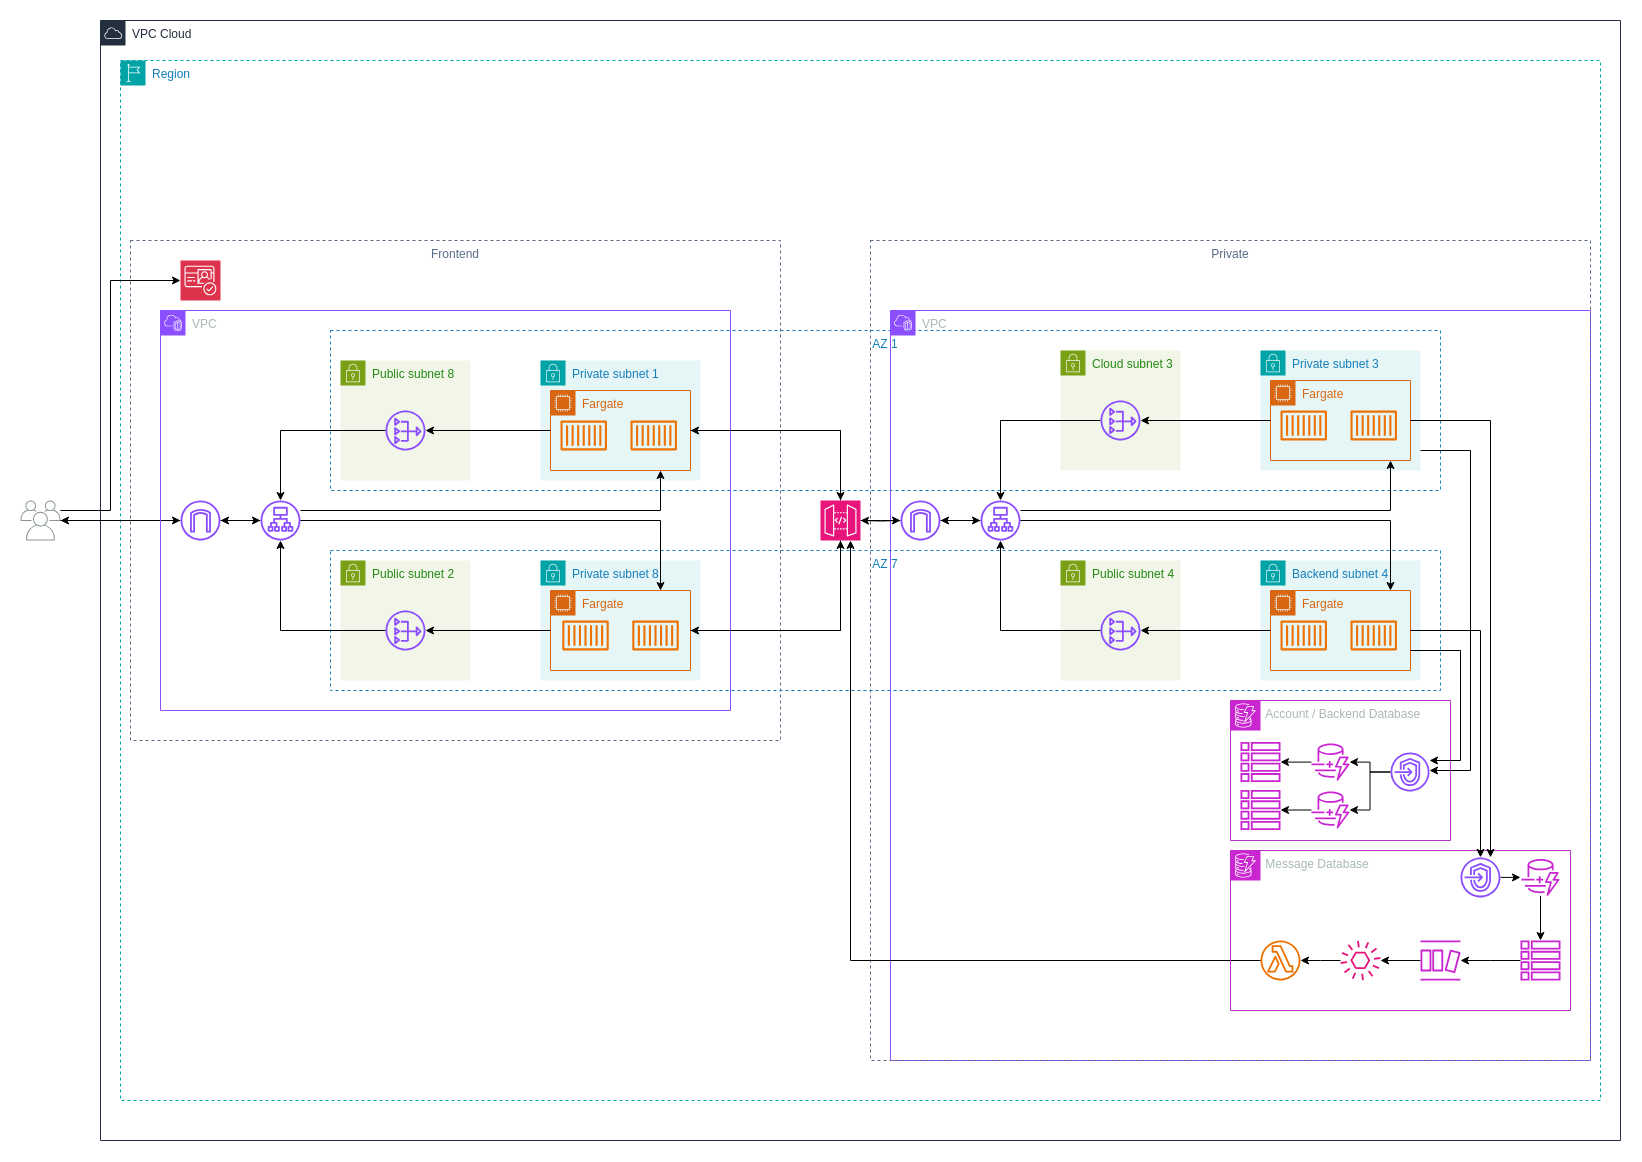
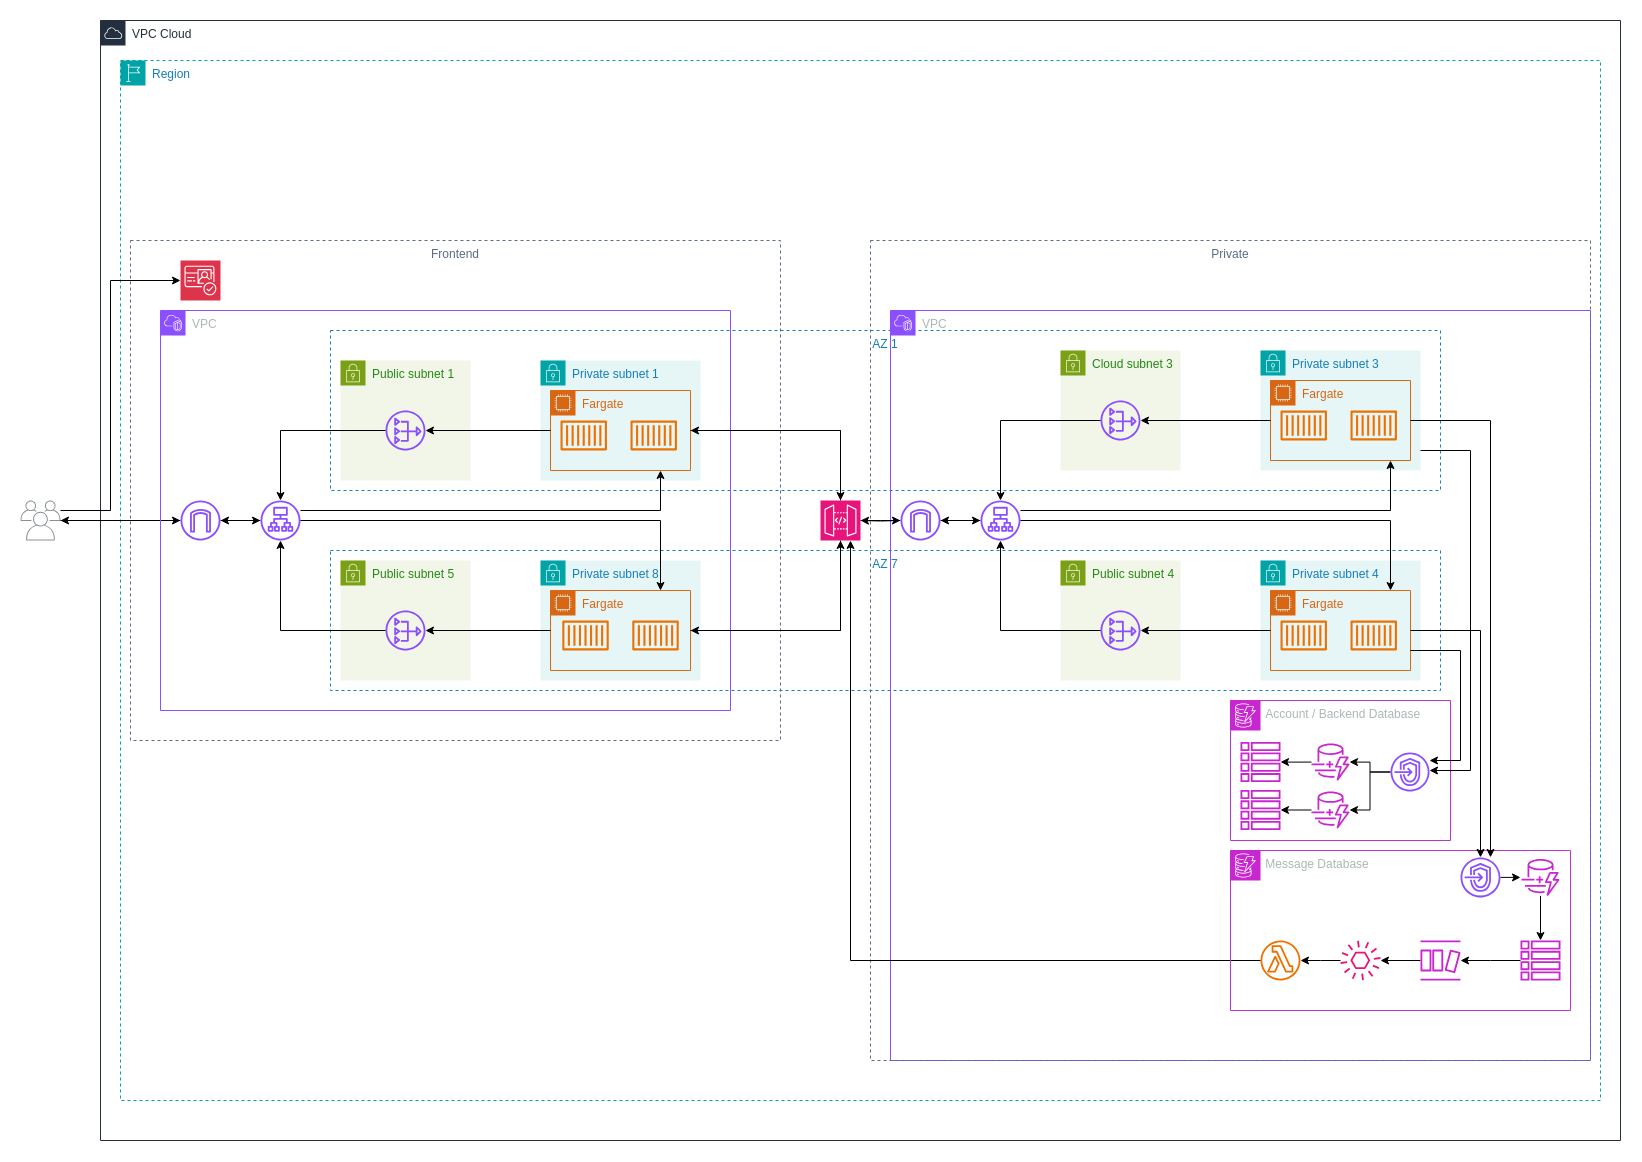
node "Public subnet 8": label "Public subnet 8" -> "Public subnet 1"
node "Public subnet 2": label "Public subnet 2" -> "Public subnet 5"
node "Backend subnet 4": label "Backend subnet 4" -> "Private subnet 4"
